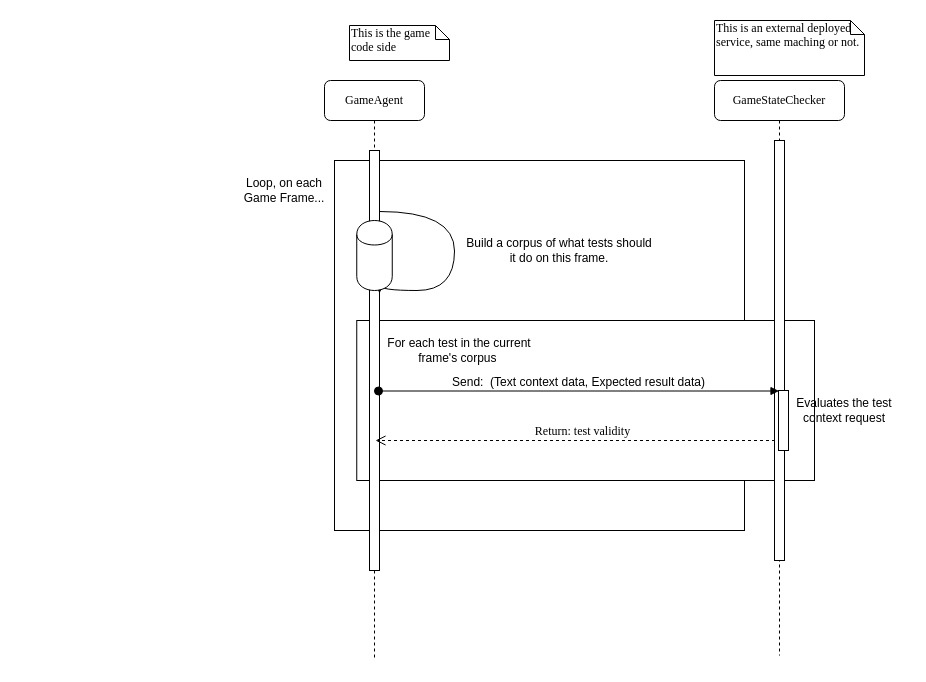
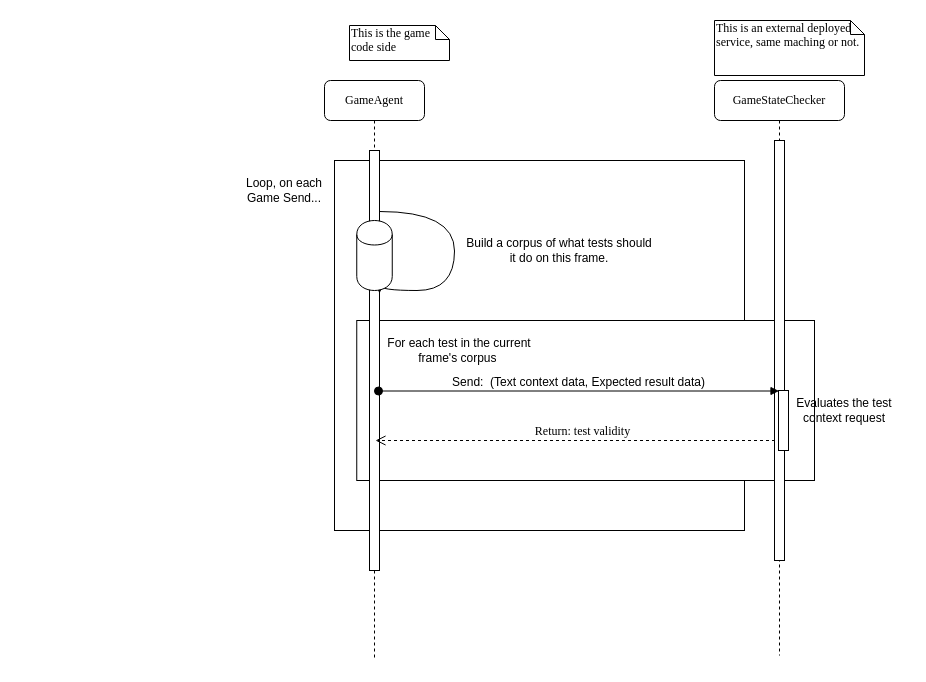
node "Loop, on each Game Frame...": label "Loop, on each Game Frame..." -> "Loop, on each Game Send..."
